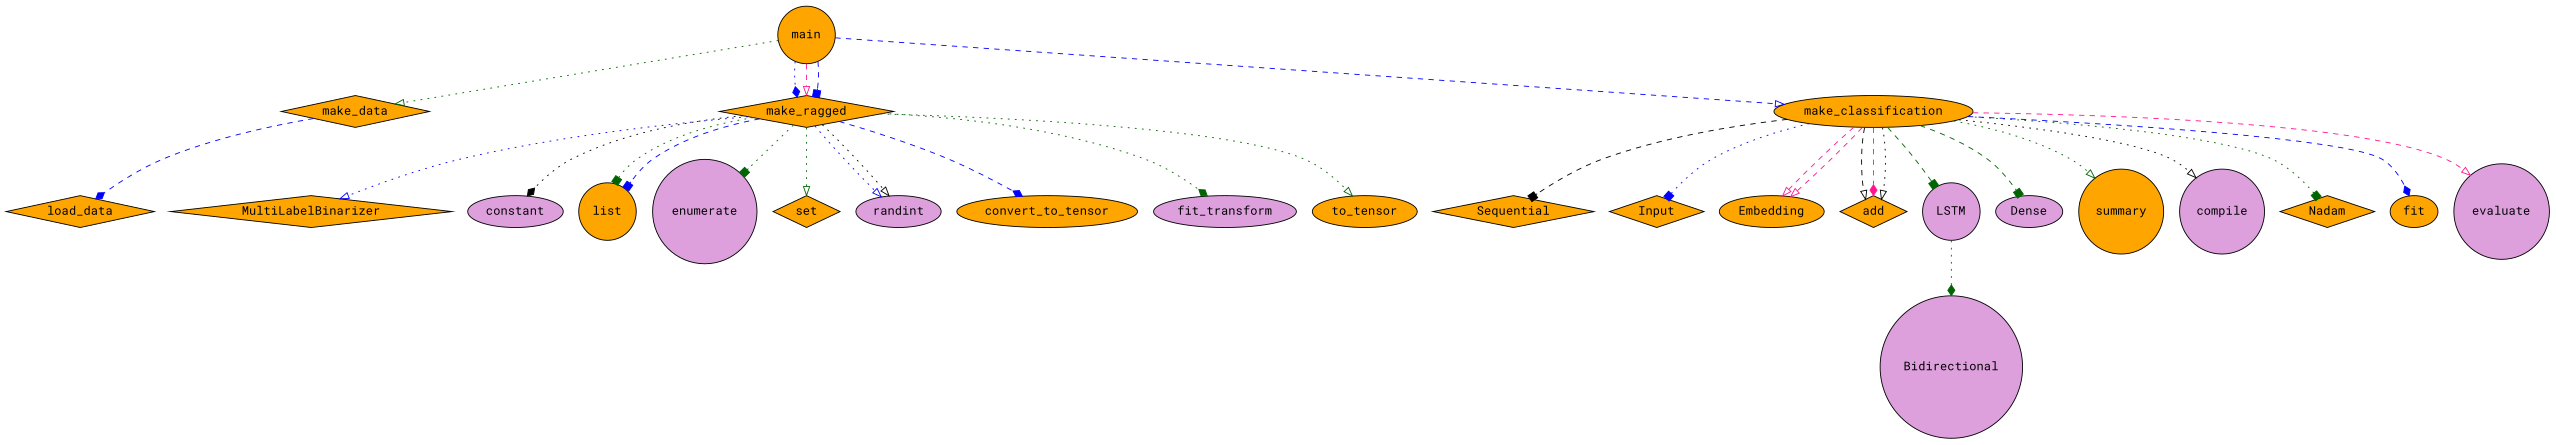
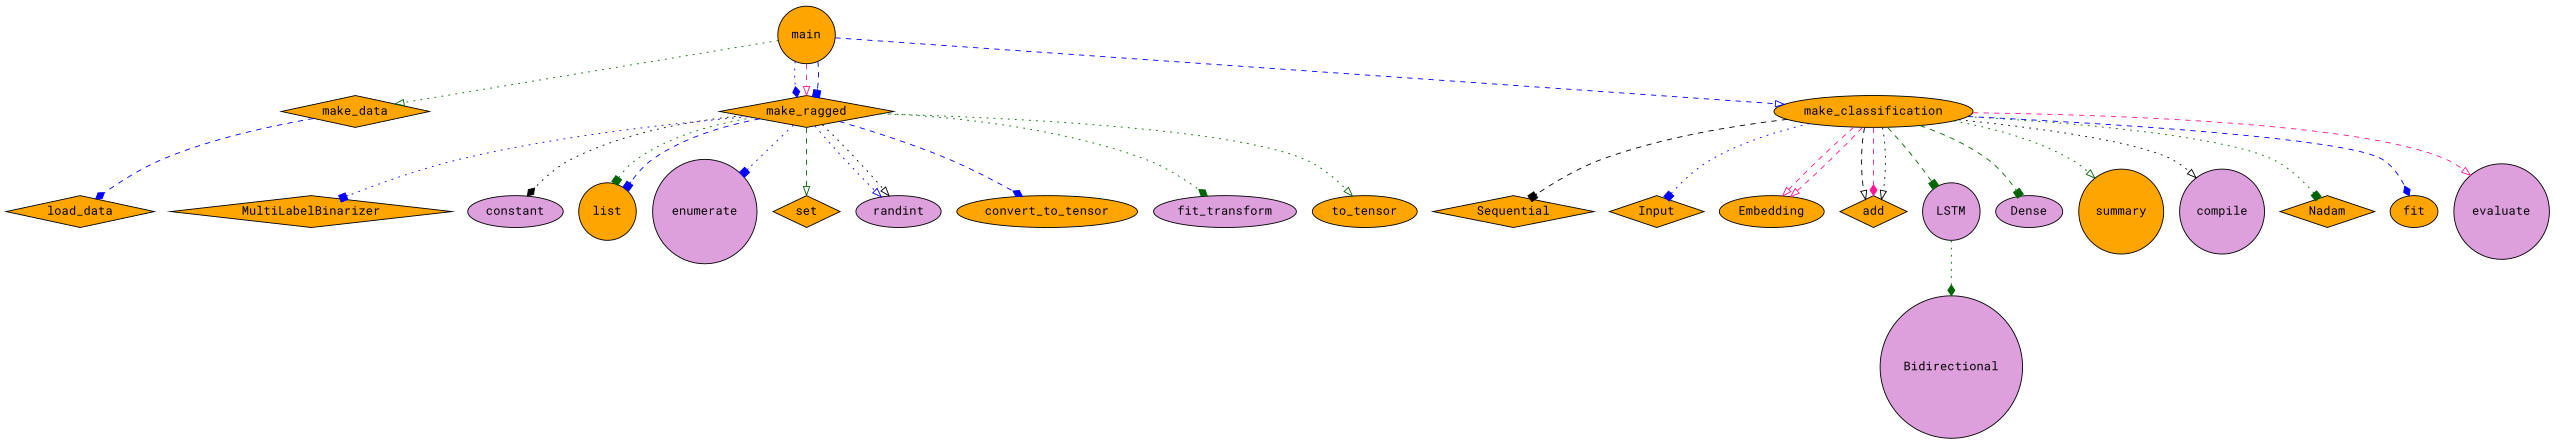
edge "make_ragged" -> "MultiLabelBinarizer": arrowhead onormal -> box
edge "make_ragged" -> "enumerate": color darkgreen -> blue
edge "make_ragged" -> "set": style dotted -> dashed
